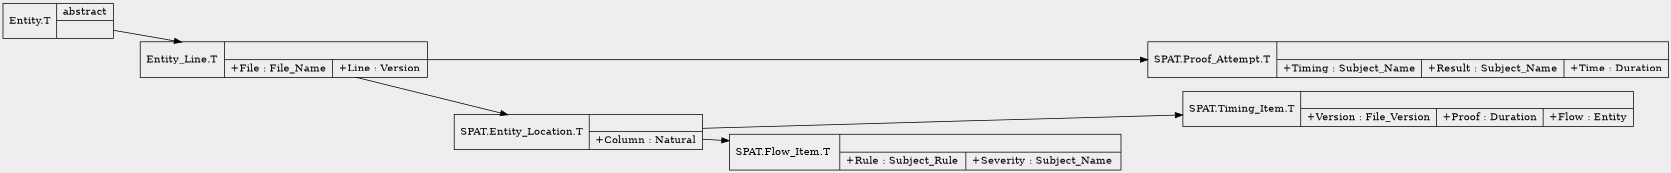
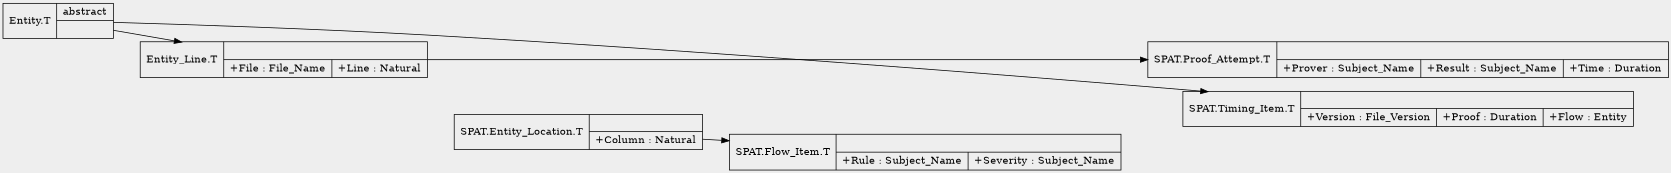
node "Entity_Line.T": text "+Line : Version" -> "+Line : Natural"
node "SPAT.Proof_Attempt.T": text "+Timing : Subject_Name" -> "+Prover : Subject_Name"
edge "Entity_Line.T" -> "SPAT.Entity_Location.T": removed
edge "SPAT.Entity_Location.T" -> "SPAT.Timing_Item.T": now "Entity.T" -> "SPAT.Timing_Item.T"
node "SPAT.Flow_Item.T": text "+Rule : Subject_Rule" -> "+Rule : Subject_Name"
